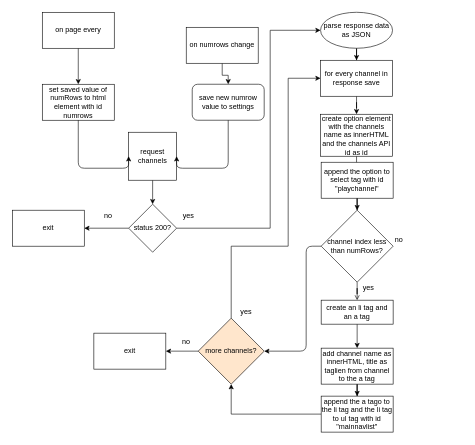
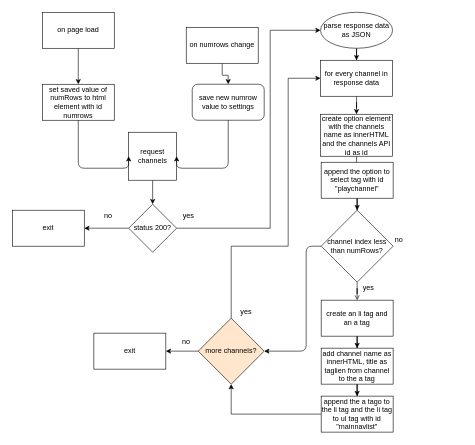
node "on page every": label "on page every" -> "on page load"
node "for every channel in response save": label "for every channel in response save" -> "for every channel in response data"
node "create an li tag and an a tag": size 72x24 -> 72x36
